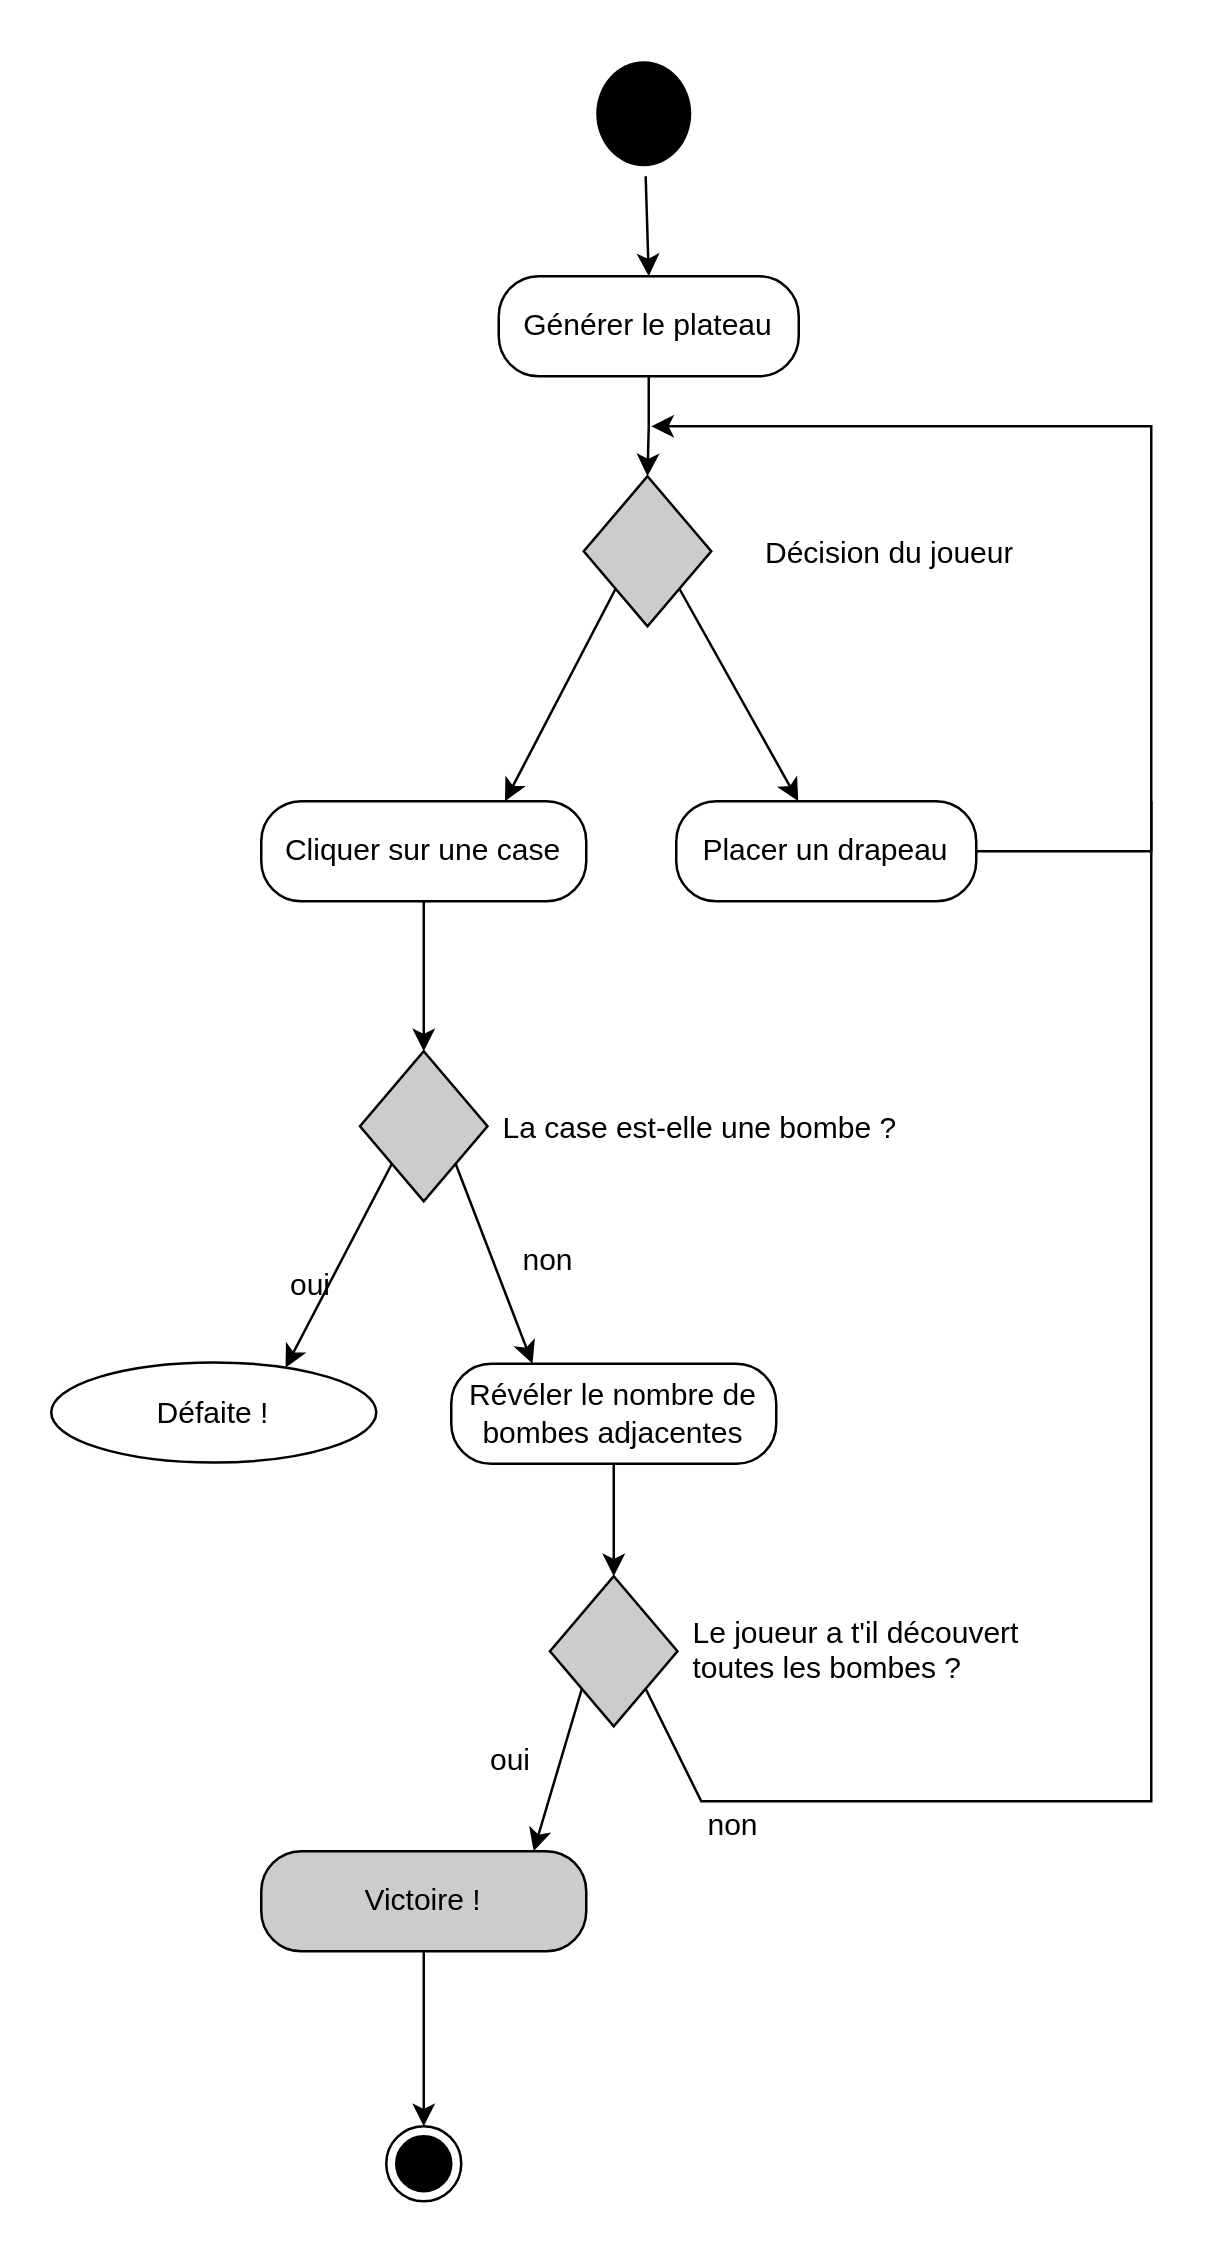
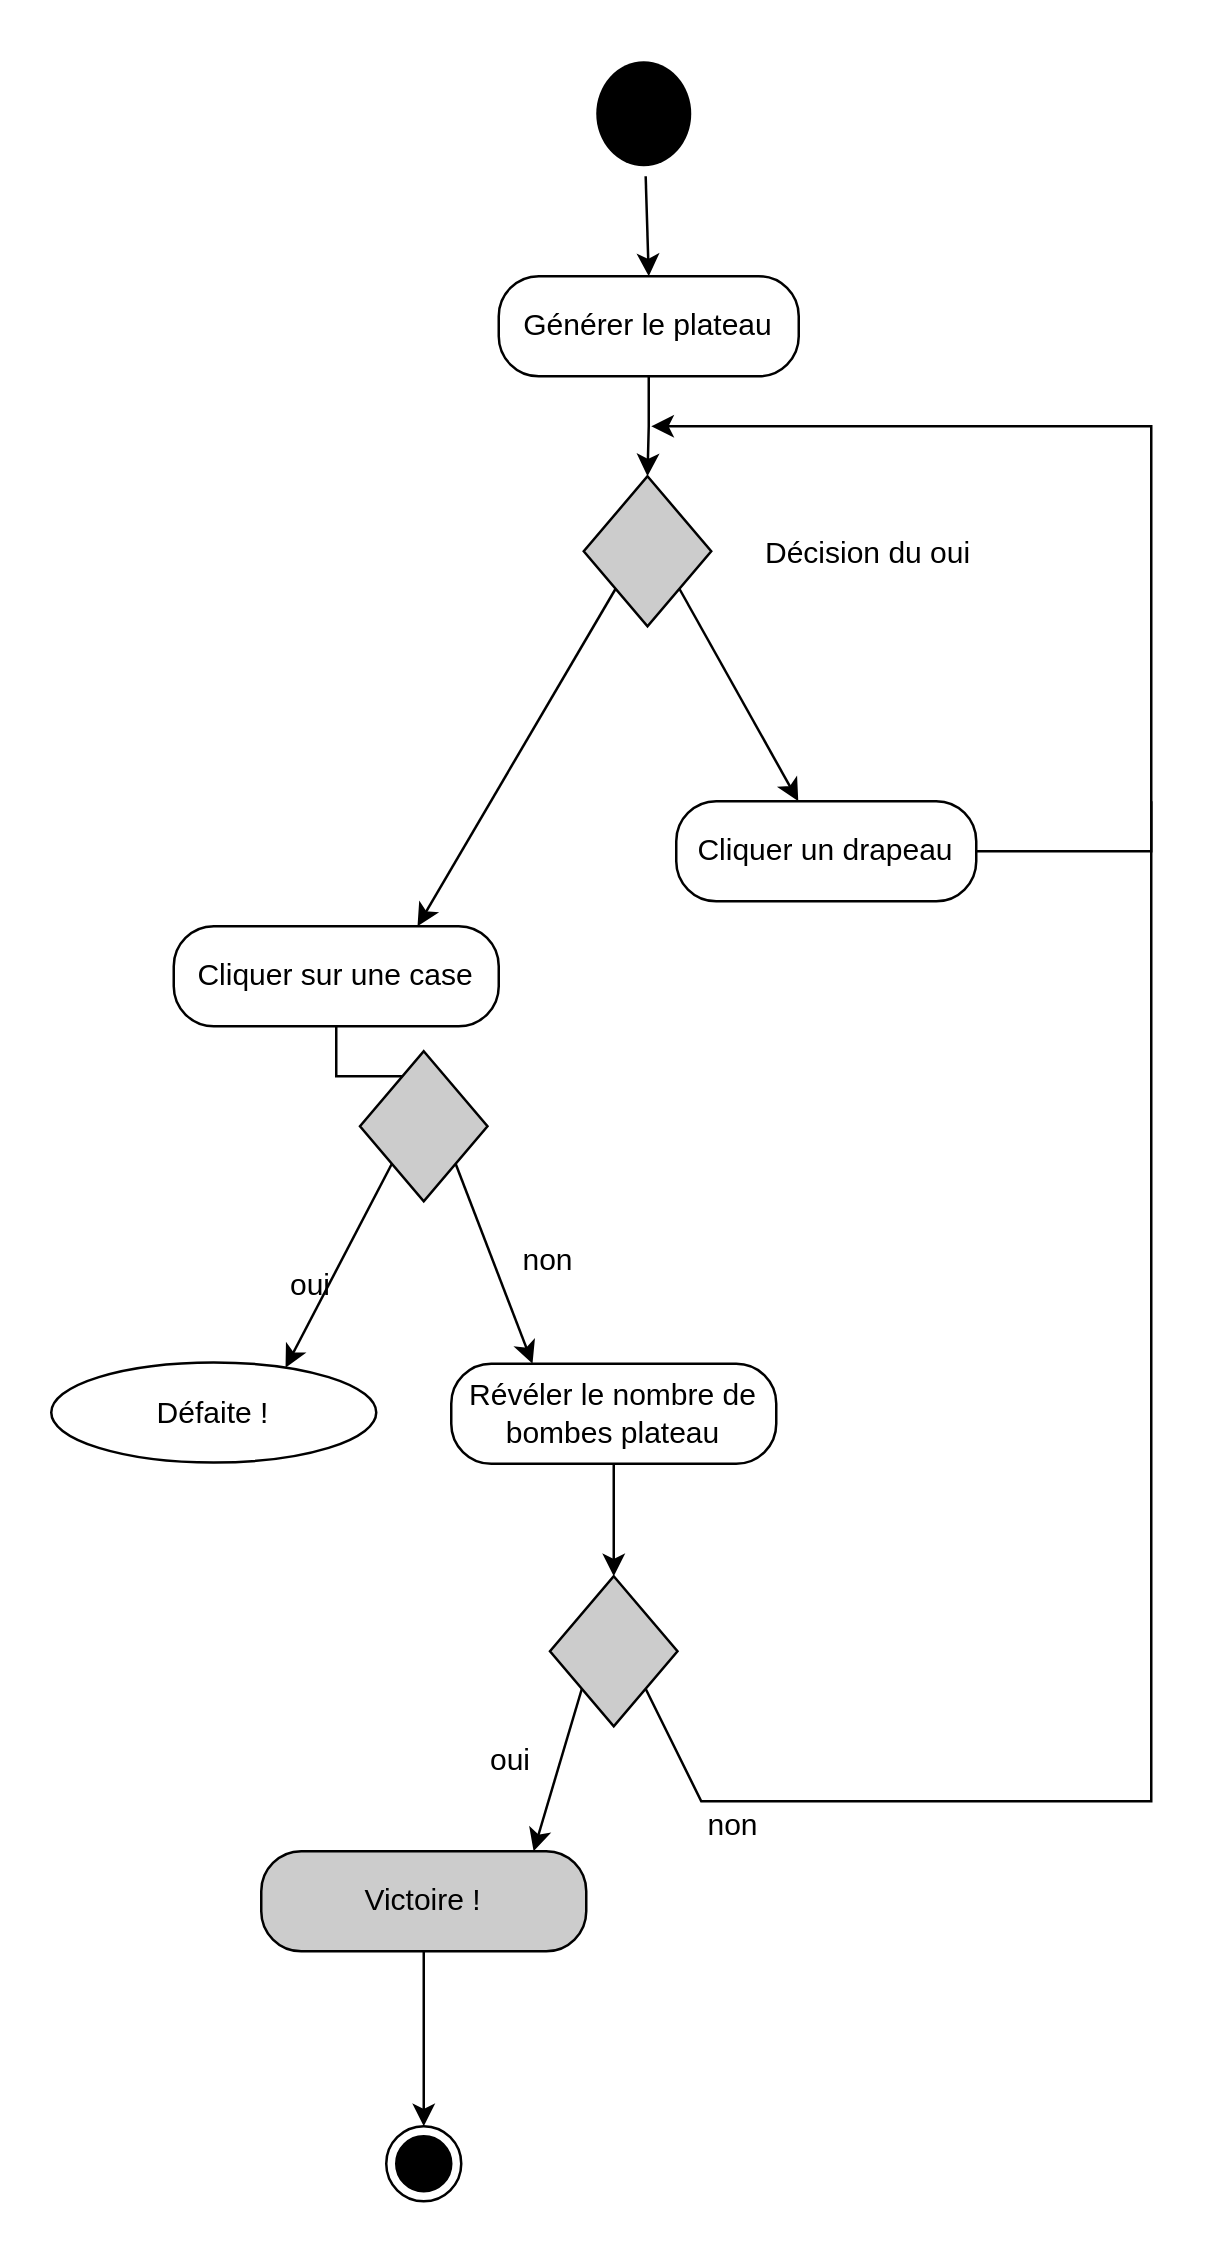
node "Décision du joueur": label "Décision du joueur" -> "Décision du oui"
node "Cliquer sur une case": moved (424, 851) -> (336, 976)
node "Placer un drapeau": label "Placer un drapeau" -> "Cliquer un drapeau"
node "La case est-elle une bombe ?": removed
node "Révéler le nombre de bombes adjacentes": label "Révéler le nombre de bombes adjacentes" -> "Révéler le nombre de bombes plateau"
node "Le joueur a t'il découvert toutes les bombes ?": removed
